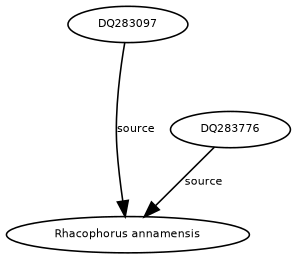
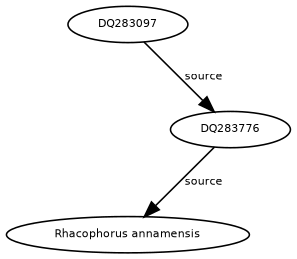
edge "DQ283097" -> "Rhacophorus annamensis": now "DQ283097" -> "DQ283776"
